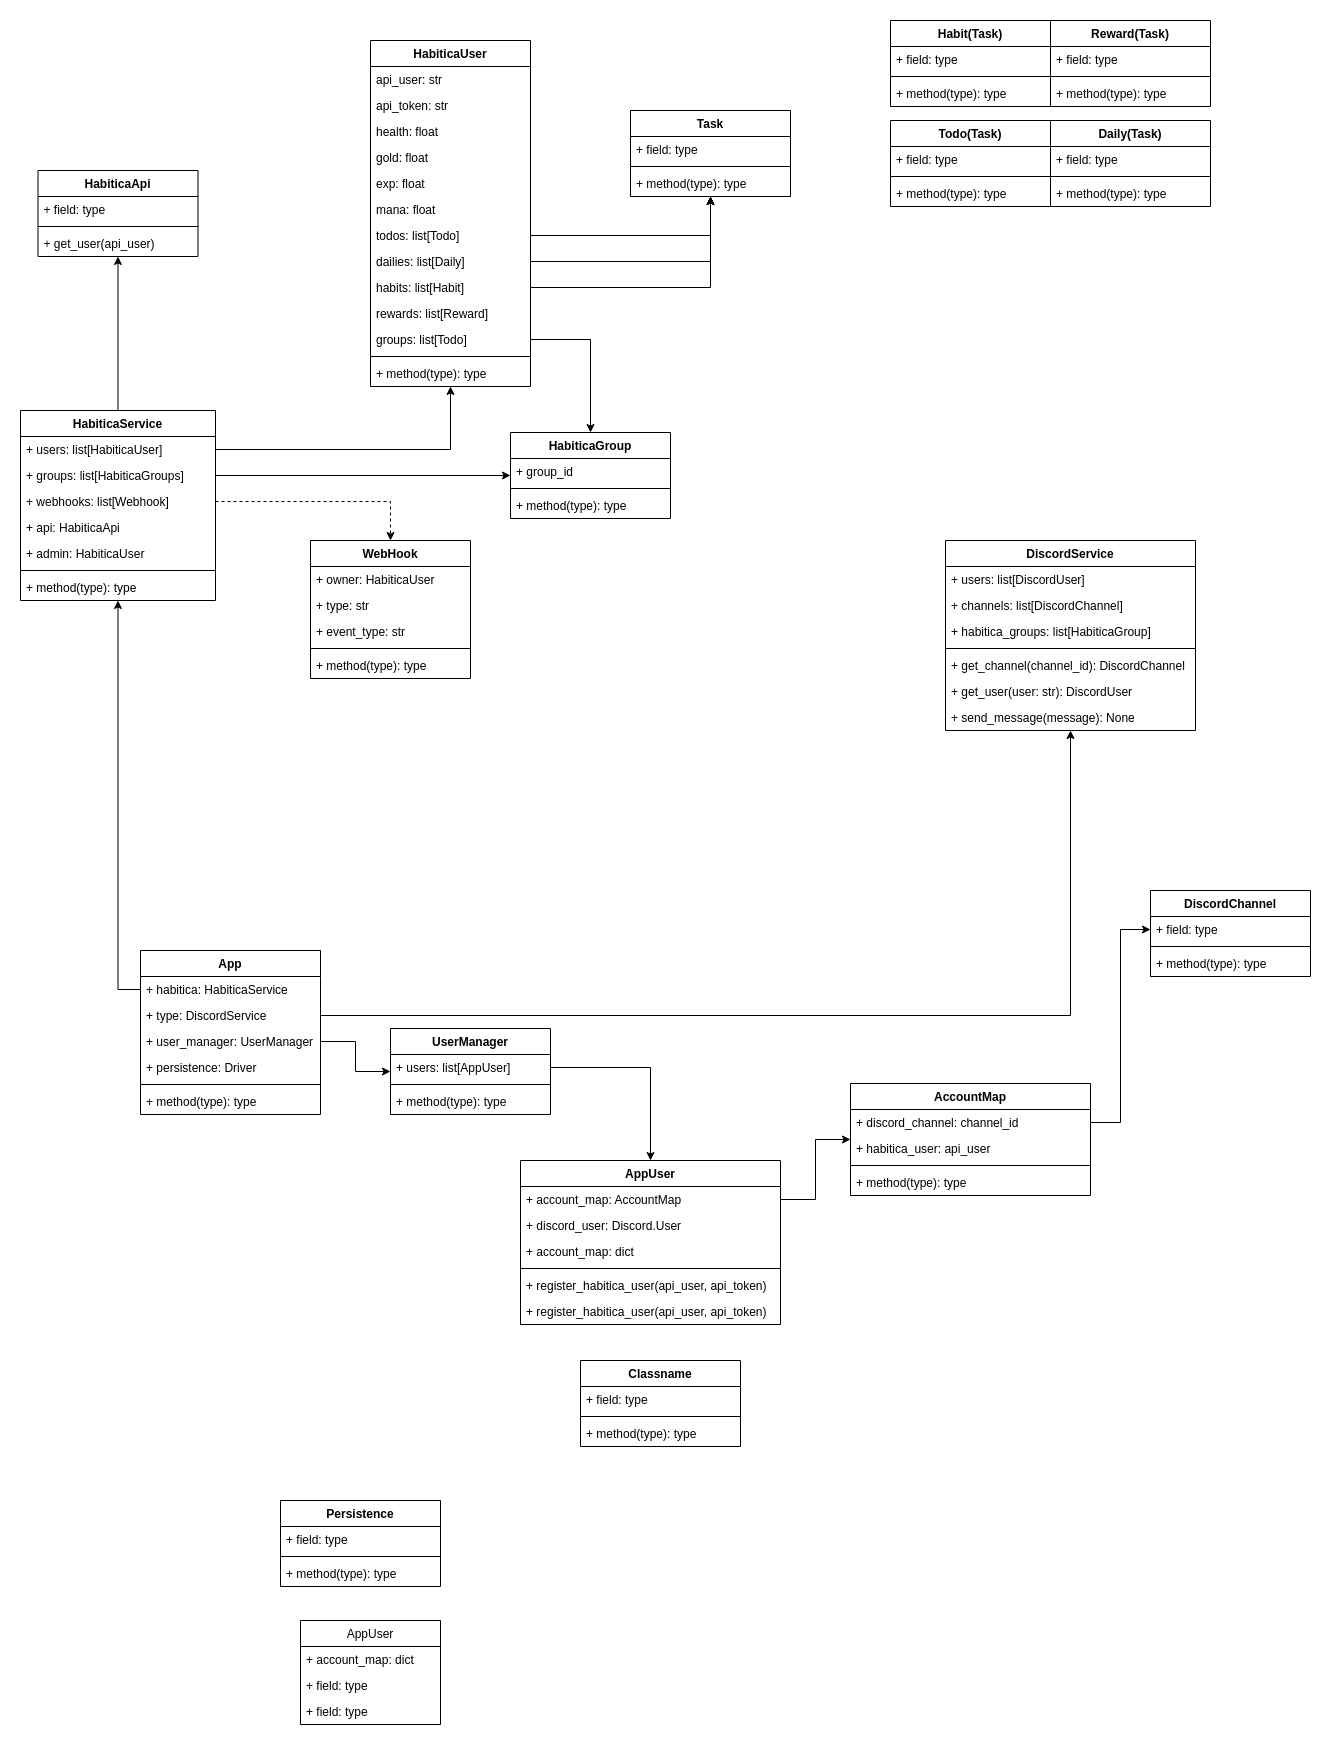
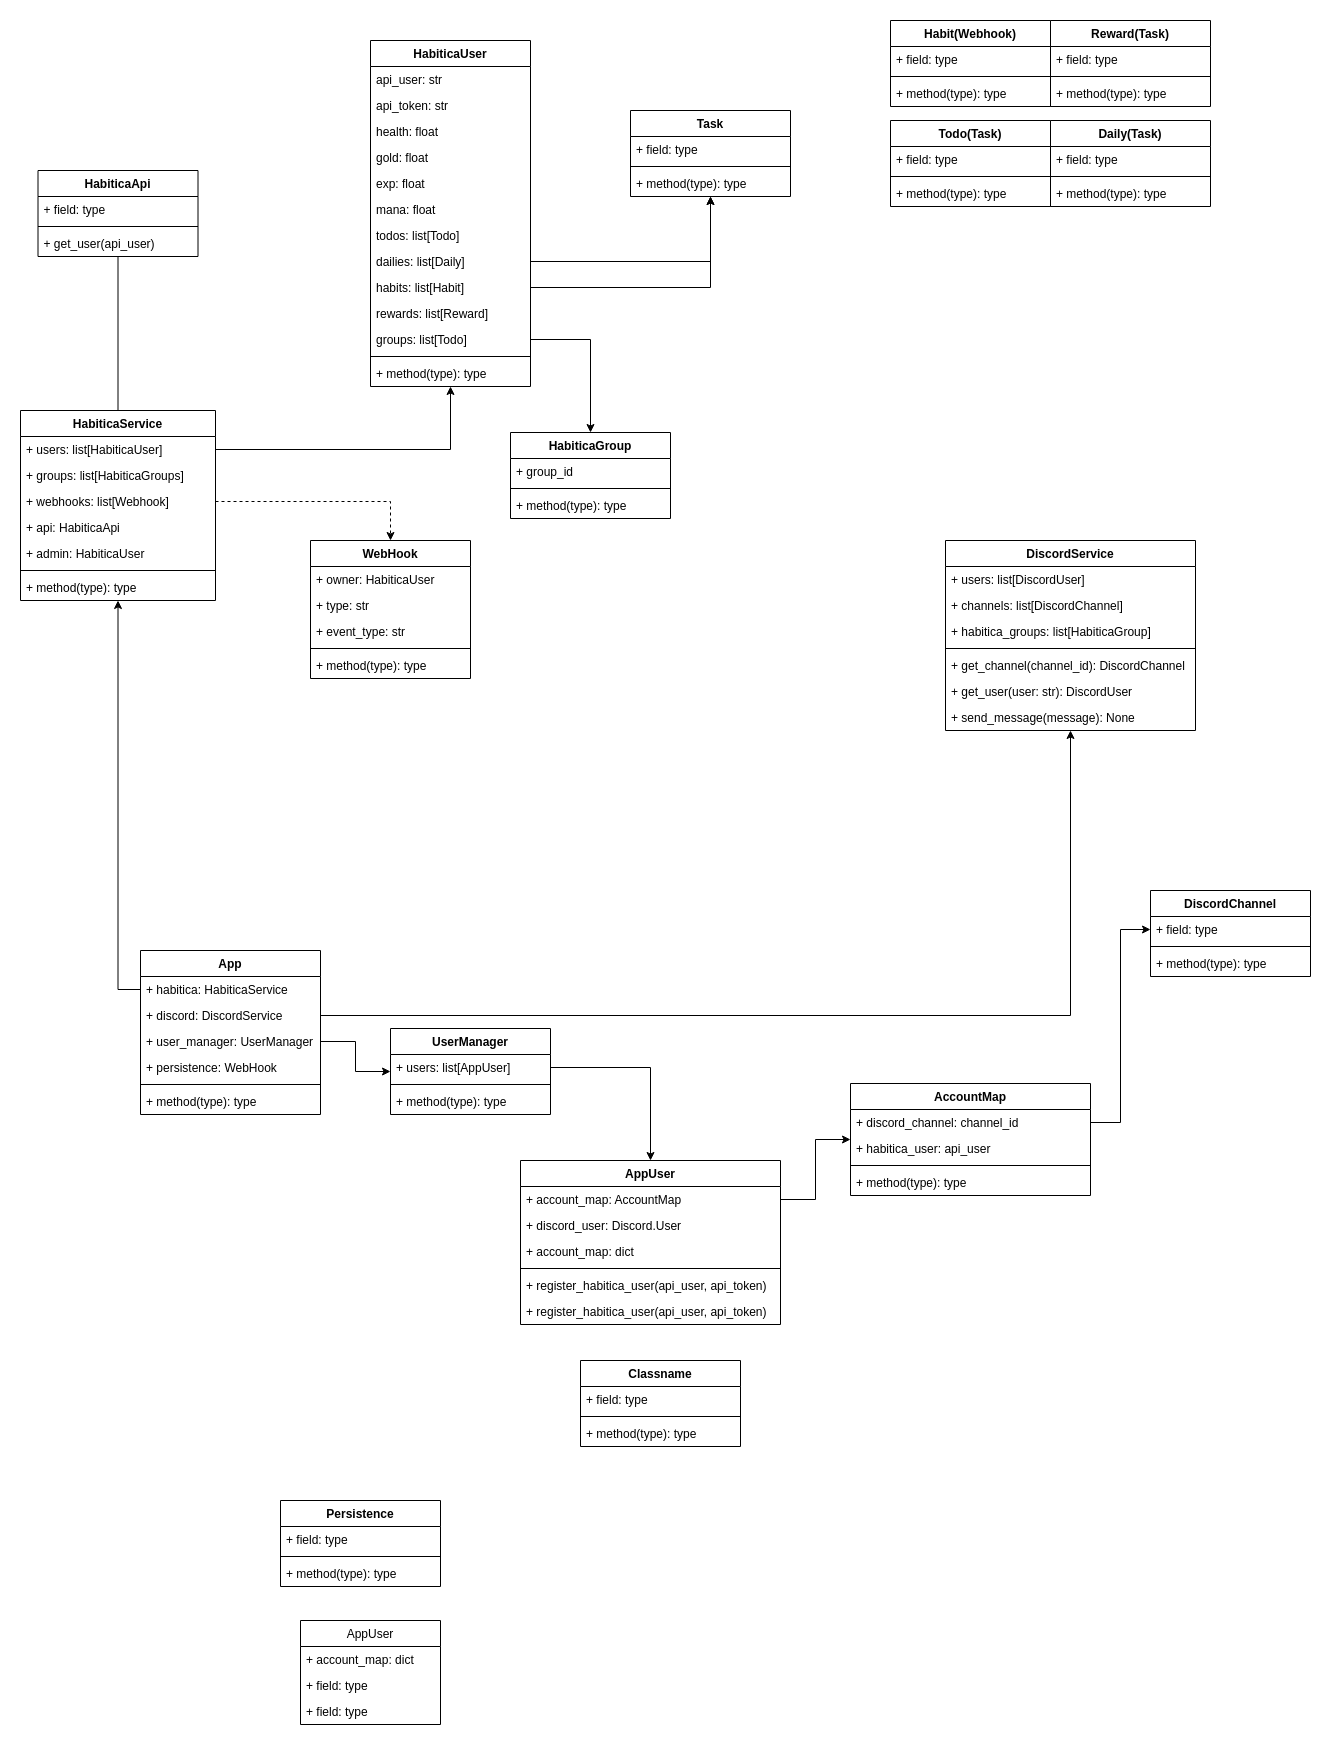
node "Habit(Task)": label "Habit(Task)" -> "Habit(Webhook)"
edge "todos: list[Todo]" -> "Task": removed
edge "HabiticaService" -> "HabiticaApi": arrowhead classic -> none
edge "+ groups: list[HabiticaGroups]" -> "HabiticaGroup": removed
node "+ type: DiscordService": label "+ type: DiscordService" -> "+ discord: DiscordService"
node "+ persistence: Driver": label "+ persistence: Driver" -> "+ persistence: WebHook"
